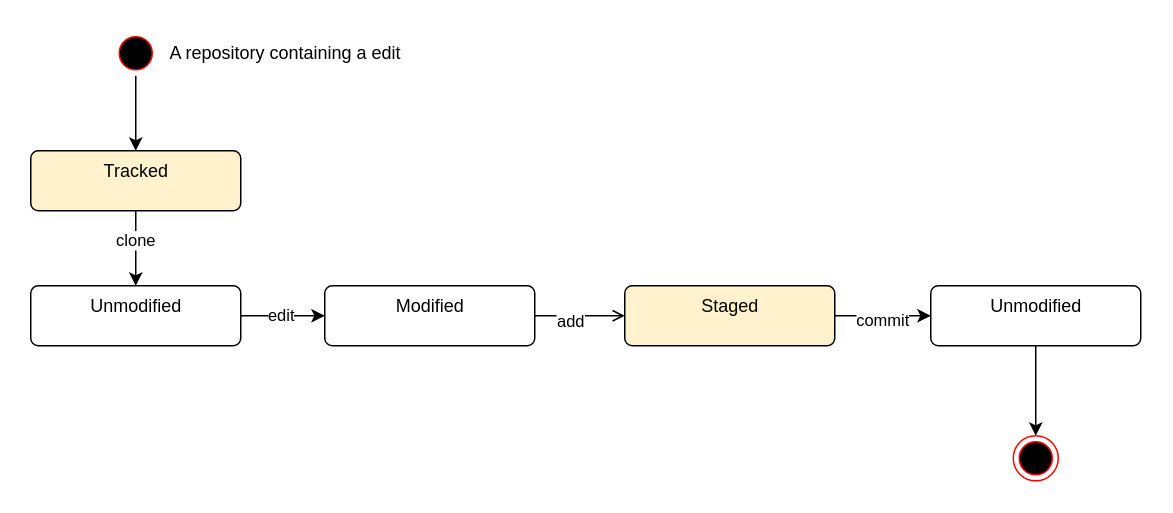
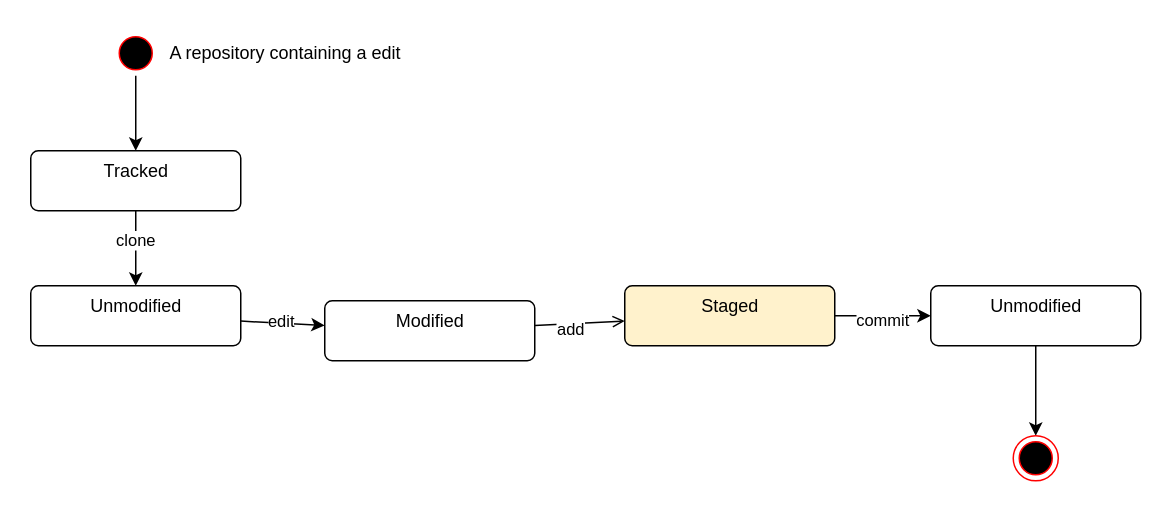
node "Tracked": fillcolor #fff2cc -> #ffffff
node "Modified": moved (430, 316) -> (430, 331)
